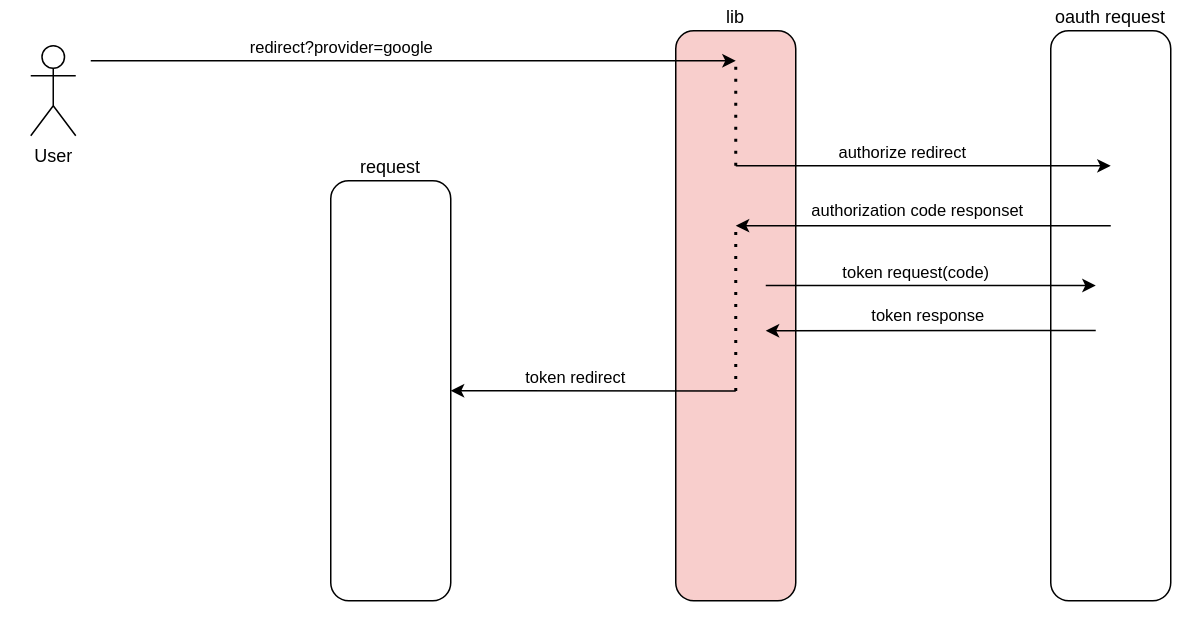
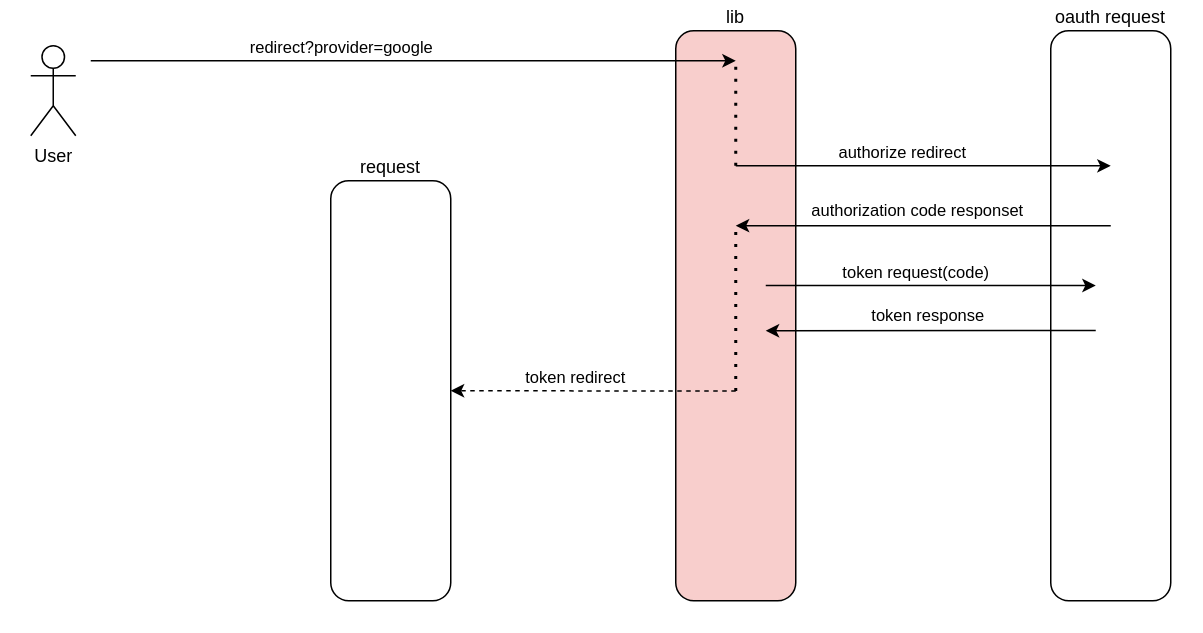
edge "lib" -> "request": style solid -> dashed
